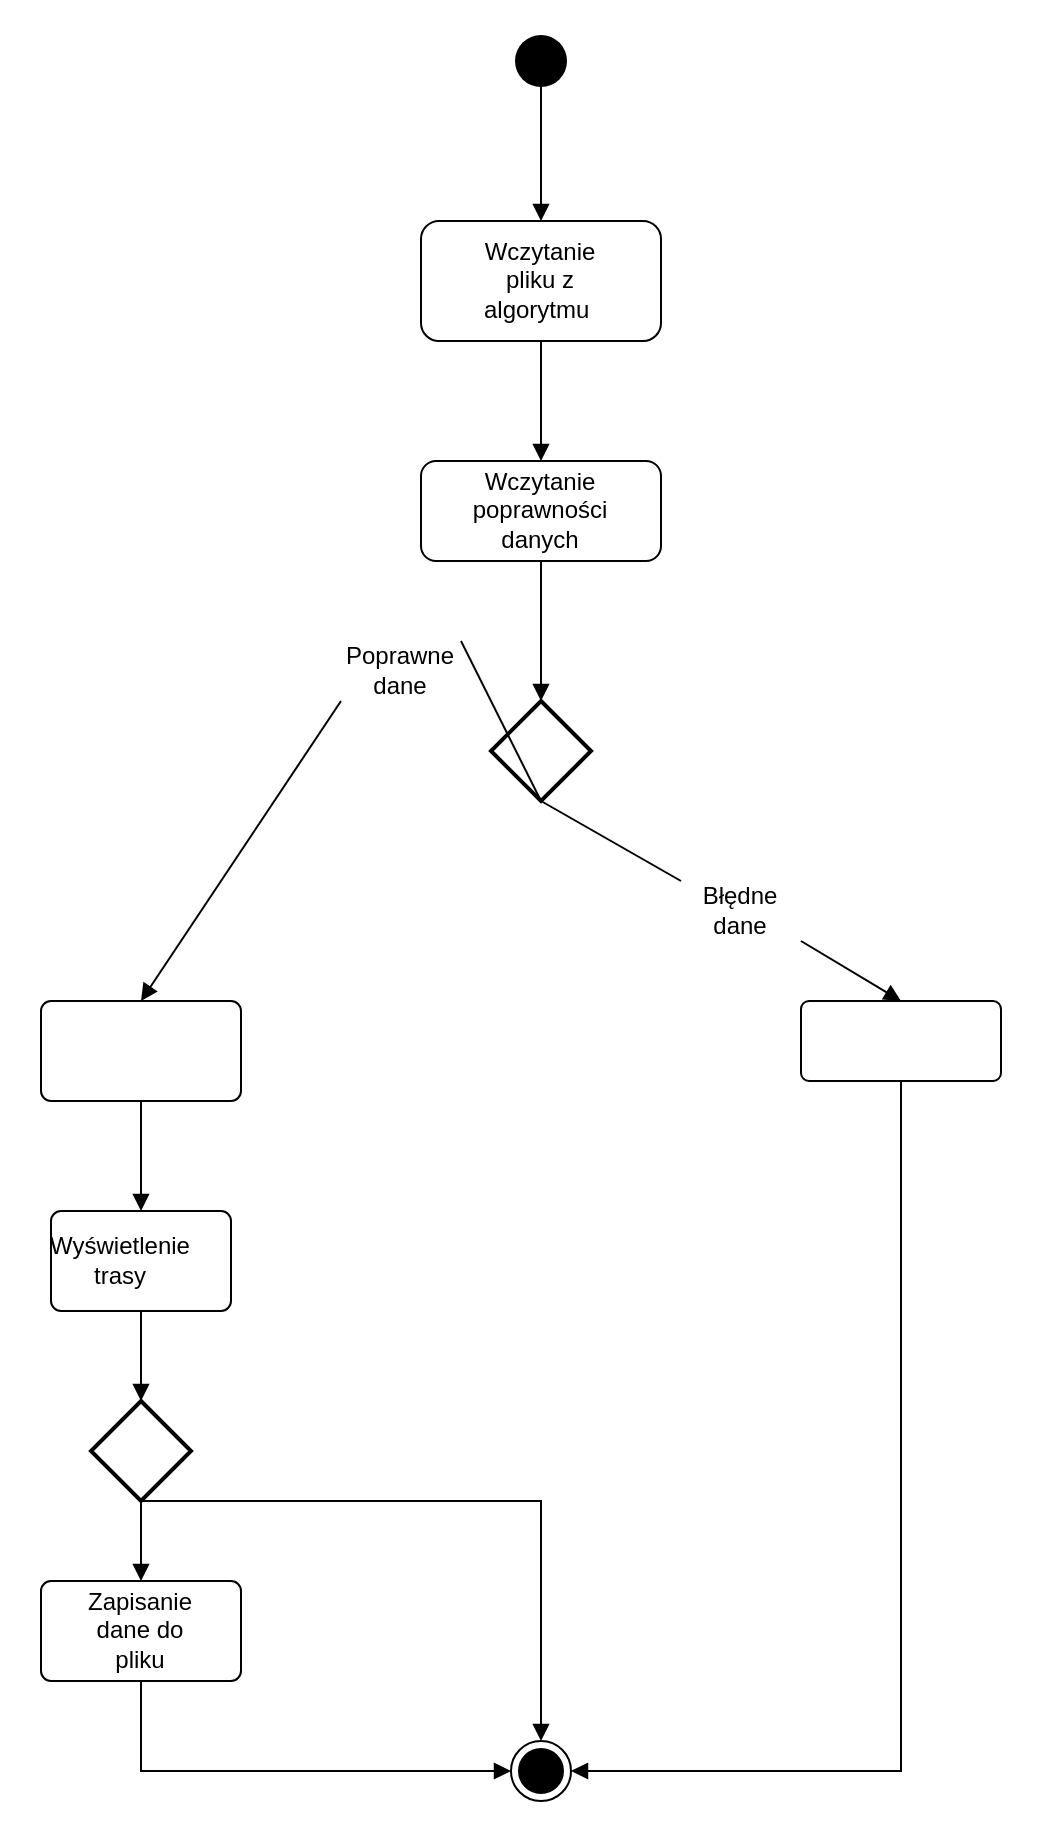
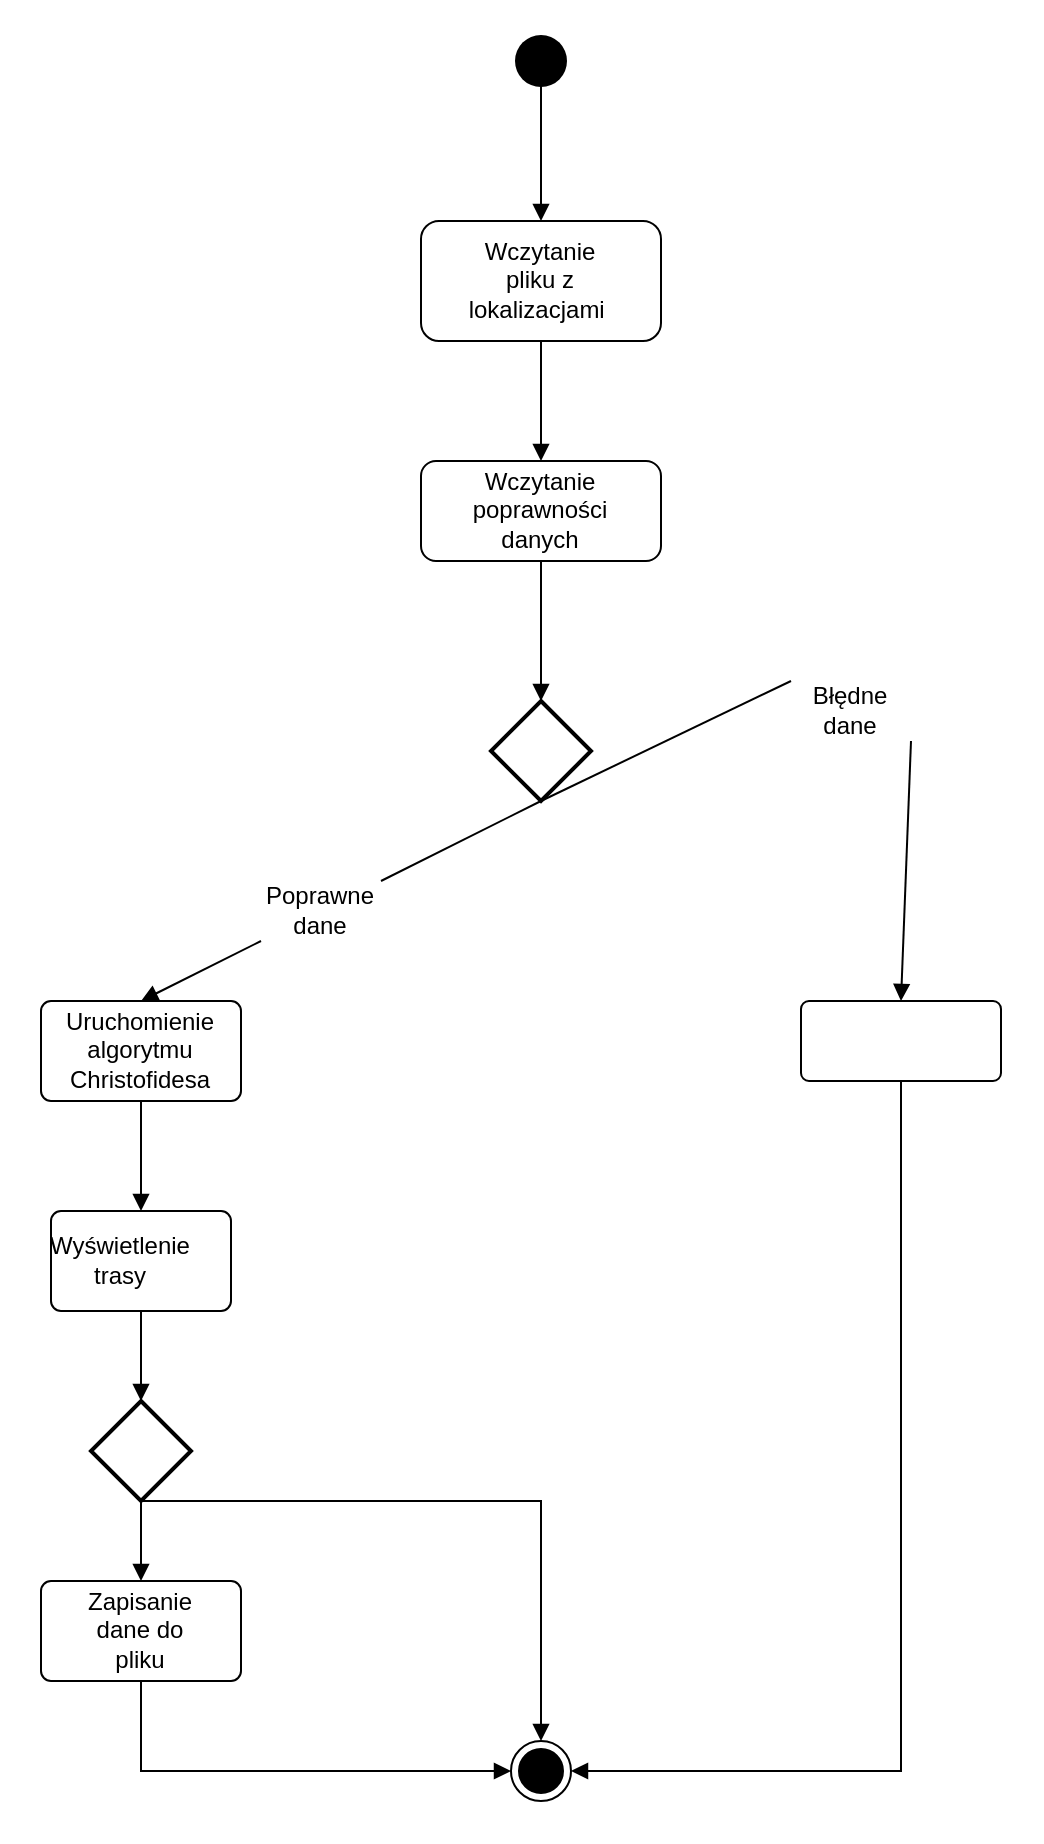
node "Wczytanie pliku z algorytmu": label "Wczytanie pliku z algorytmu" -> "Wczytanie pliku z lokalizacjami"
node "Poprawne dane": moved (401, 671) -> (321, 911)
node "Błędne dane": moved (741, 911) -> (851, 711)
node "Uruchomienie algorytmu Christofidesa": added
